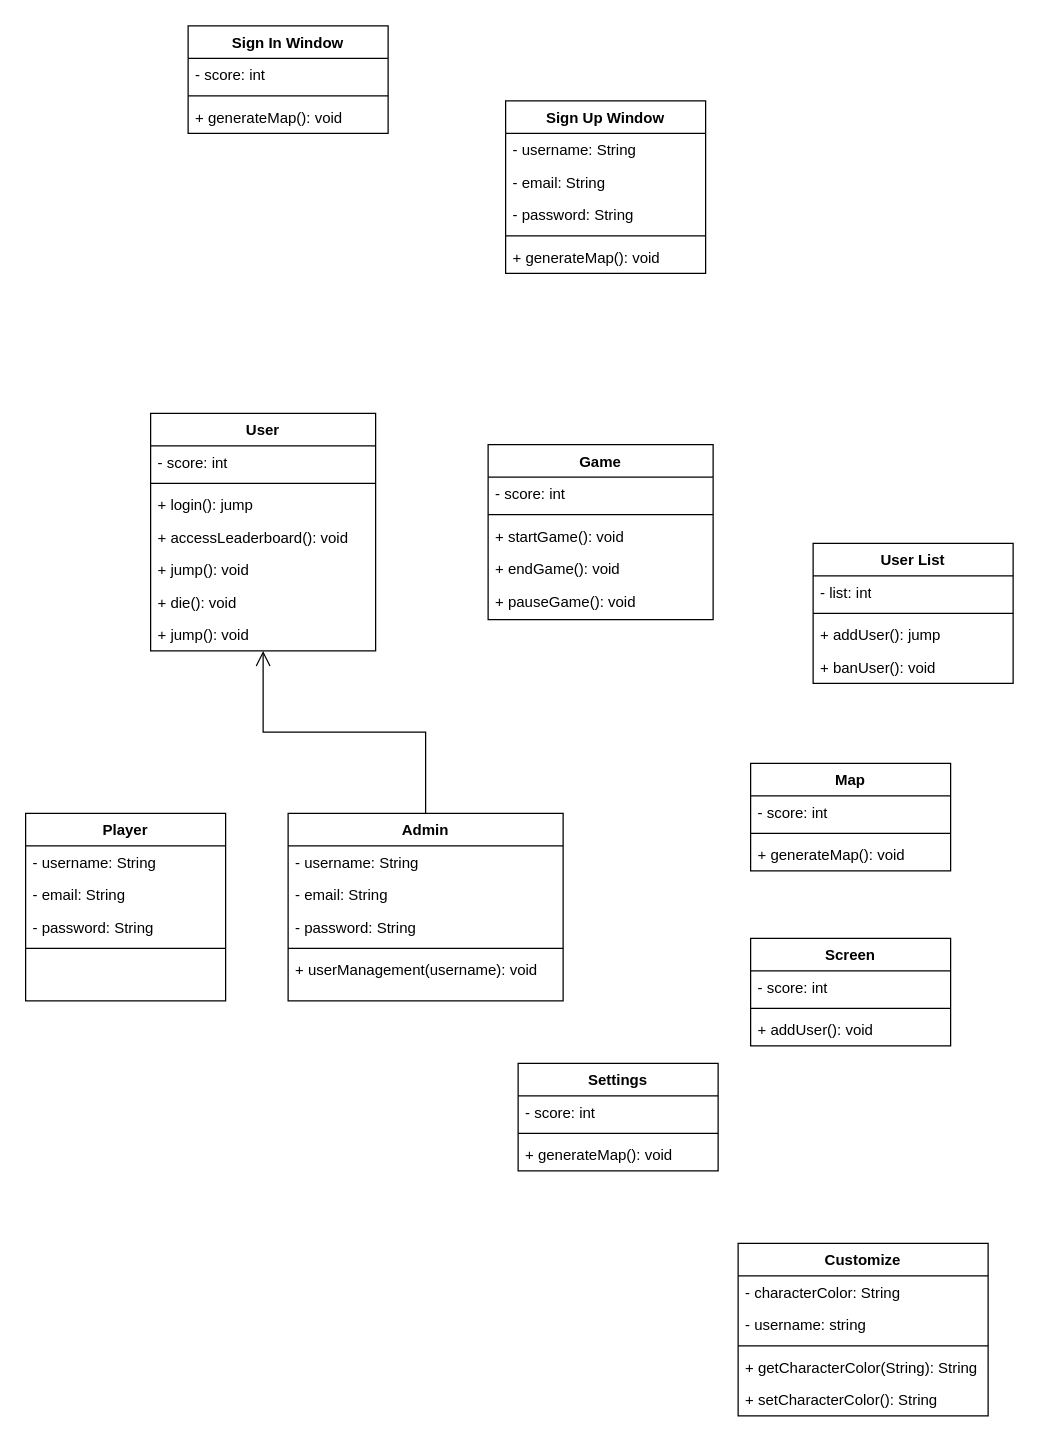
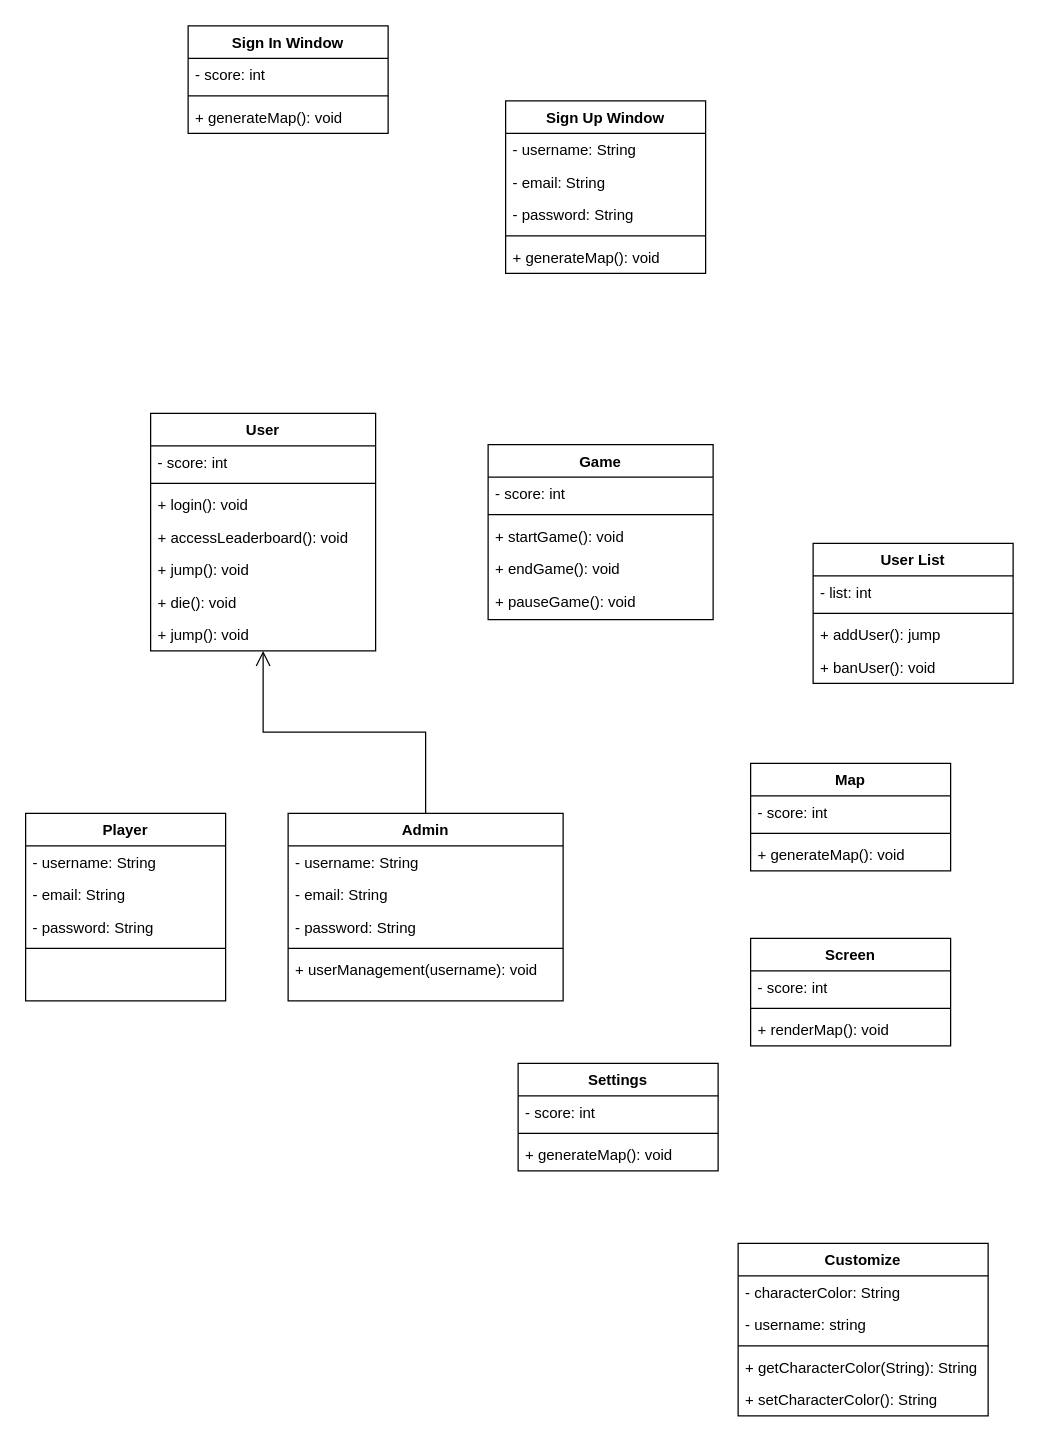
node "+ login(): jump": label "+ login(): jump" -> "+ login(): void"
node "+ addUser(): void": label "+ addUser(): void" -> "+ renderMap(): void"
